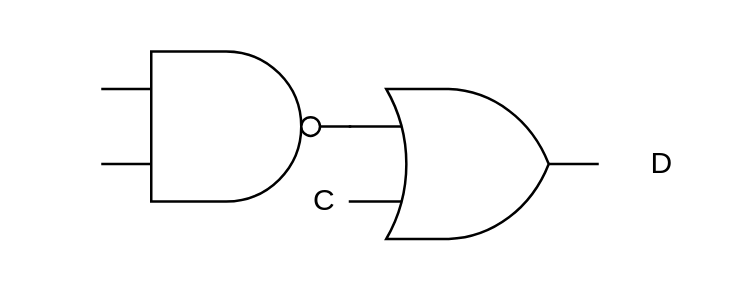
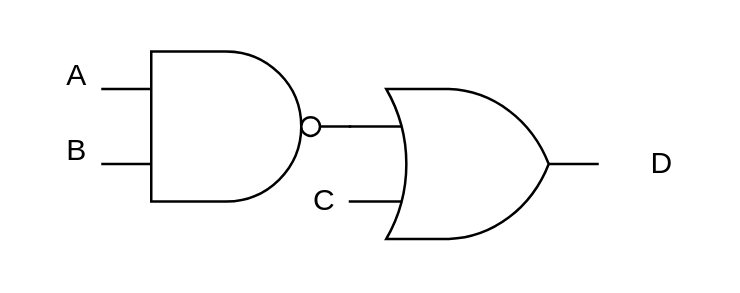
node "A": added
node "B": added
